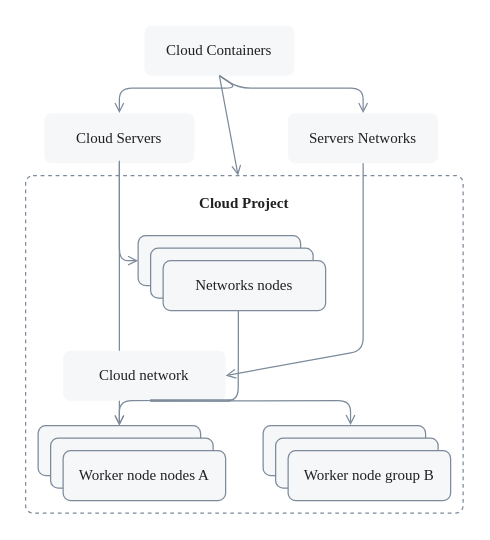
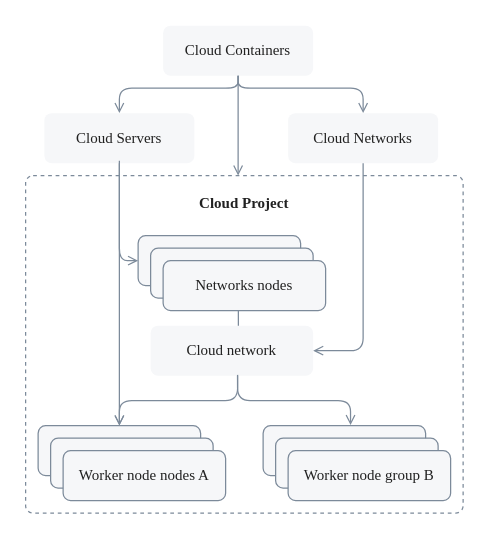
node "Cloud Containers": moved (219, 51) -> (238, 51)
node "Servers Networks": label "Servers Networks" -> "Cloud Networks"
node "Cloud network": moved (144, 376) -> (232, 351)
